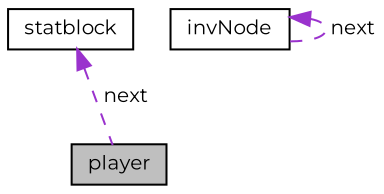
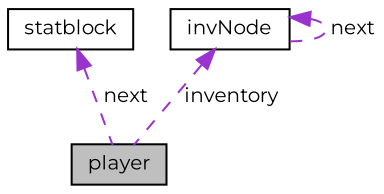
edge "player" -> "invNode": added, label "inventory"
